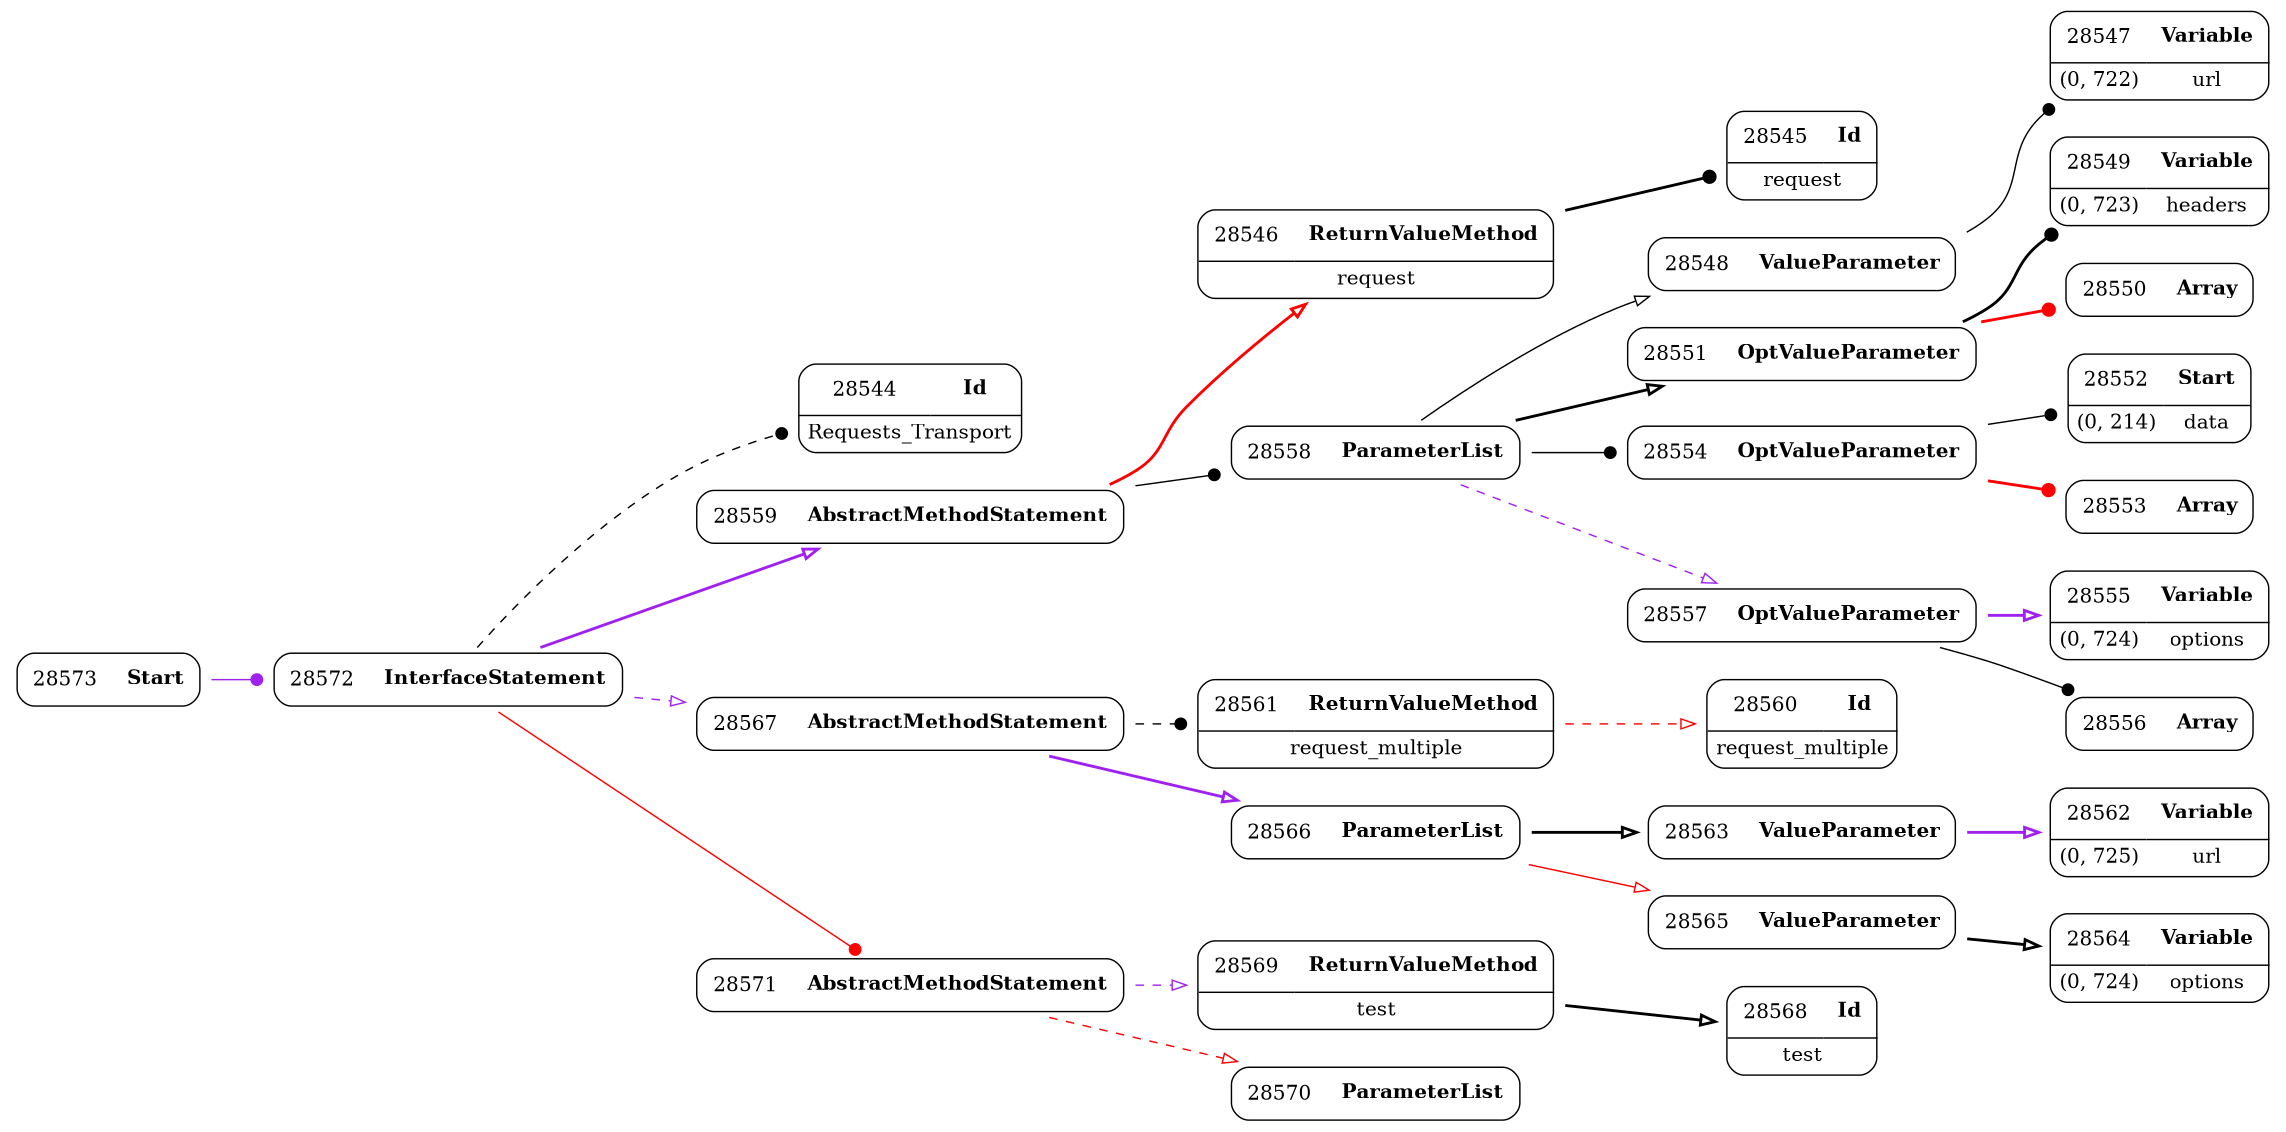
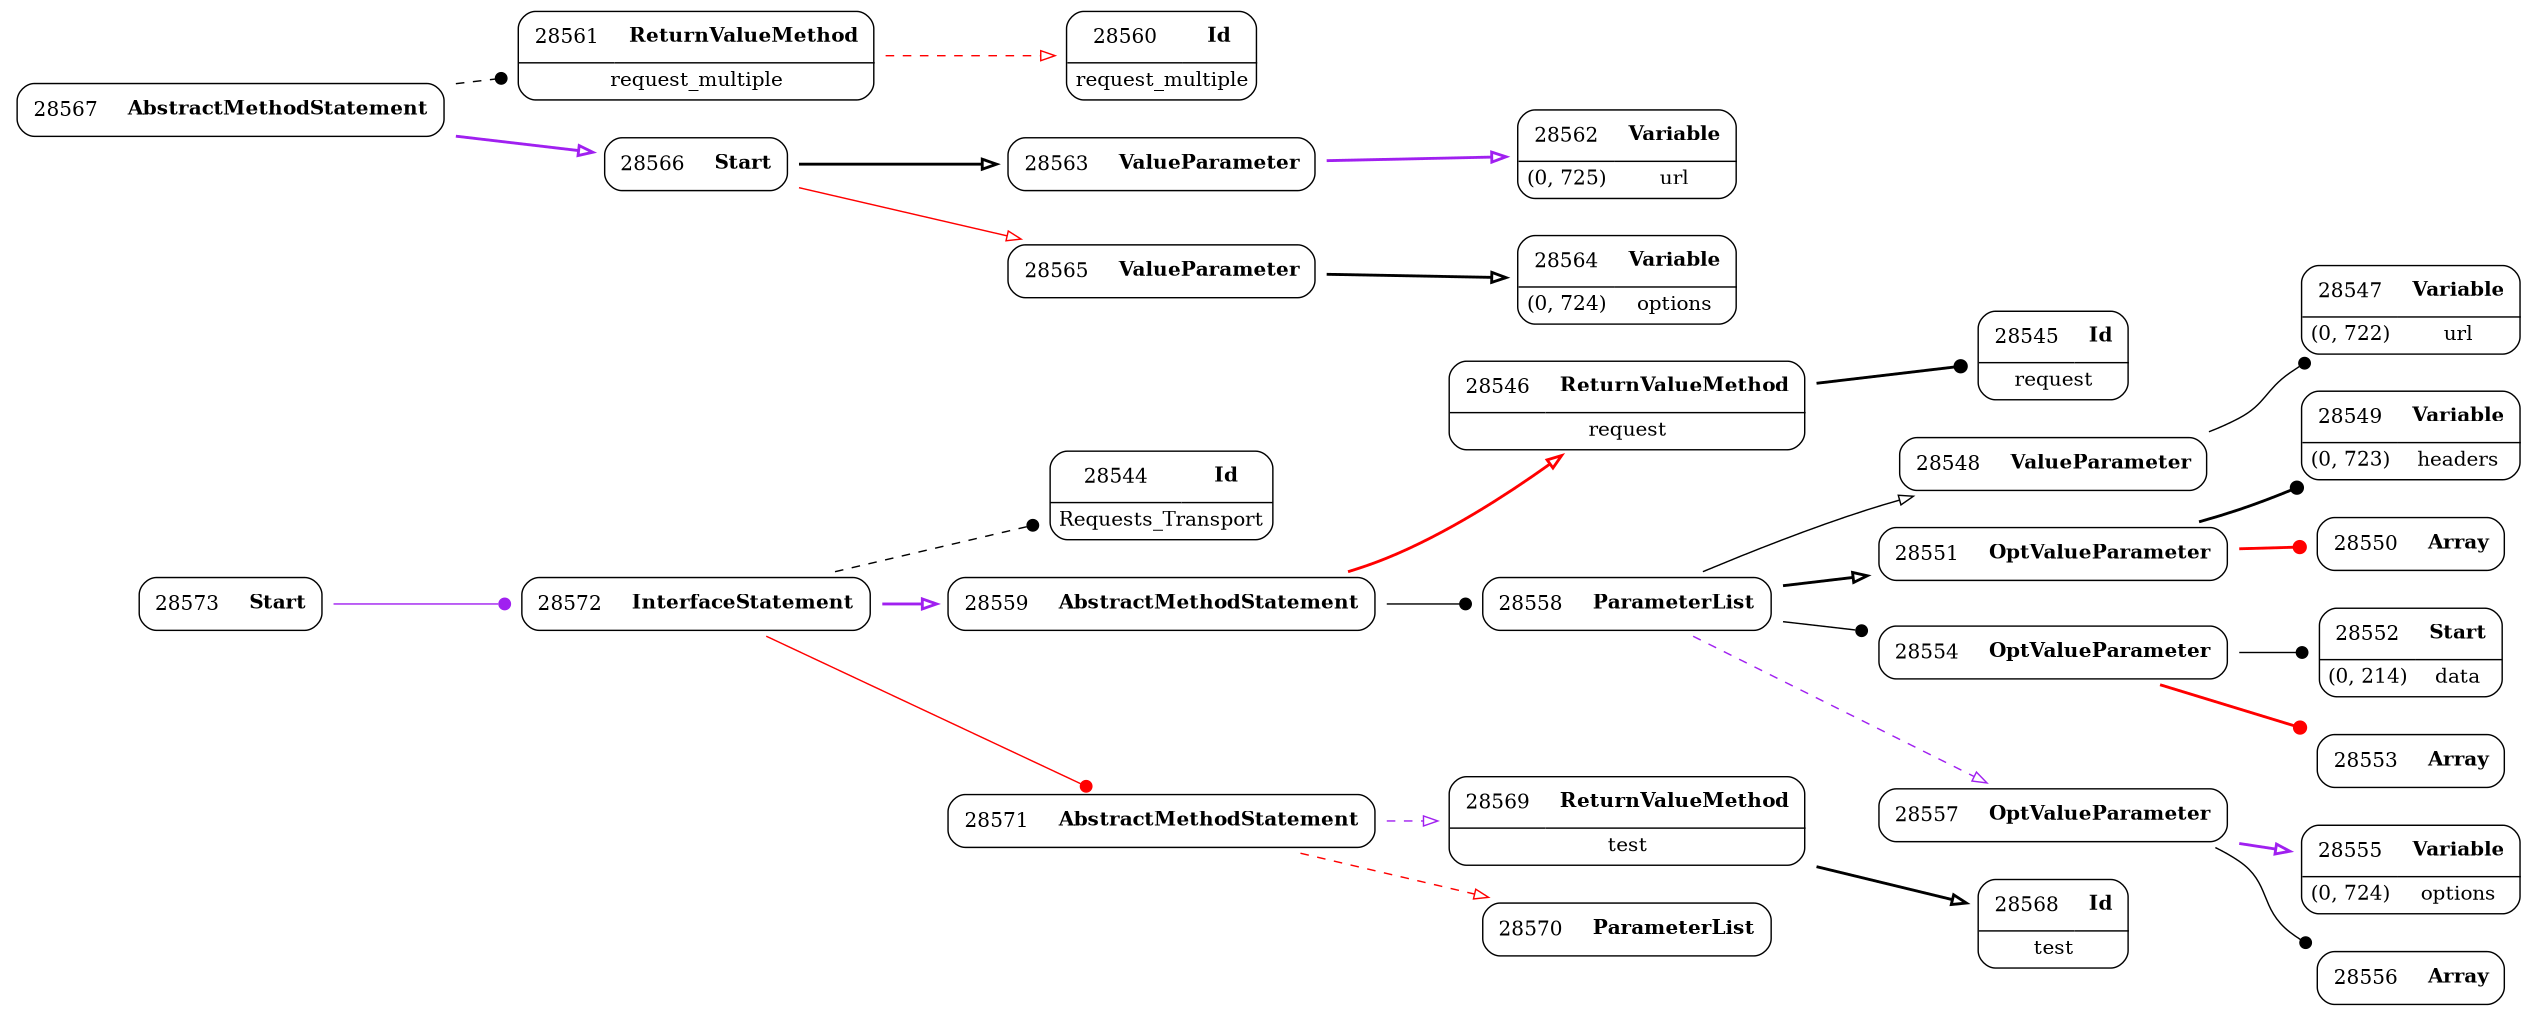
edge "28572" -> "28567": removed
node "28566": text "ParameterList" -> "Start"
